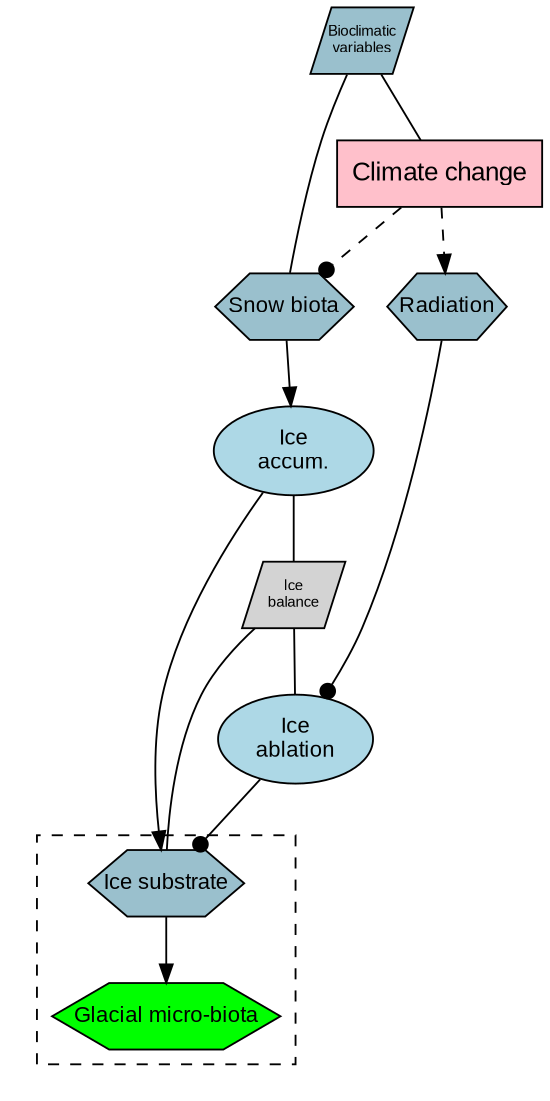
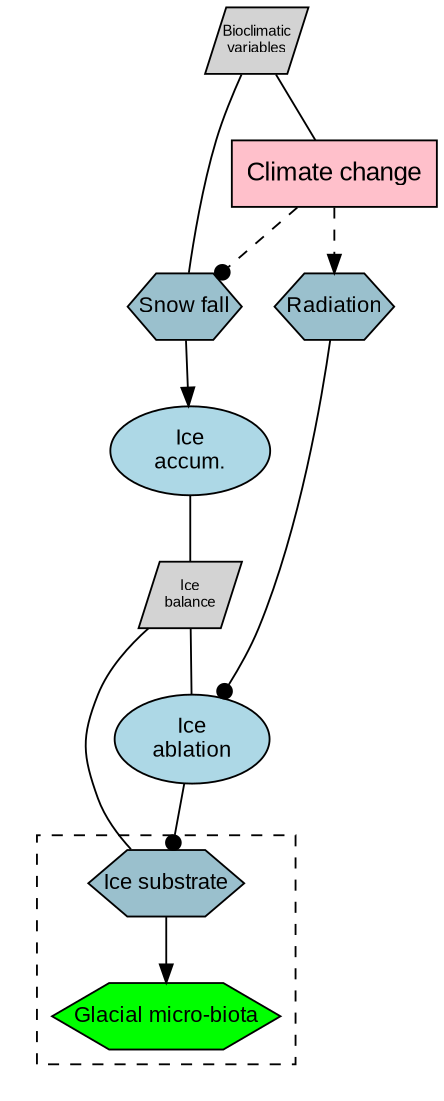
node "Bioclimatic variables": fillcolor lightblue3 -> lightgrey
node "Snow biota": label "Snow biota" -> "Snow fall"
edge "Ice accum." -> "Ice substrate": removed
